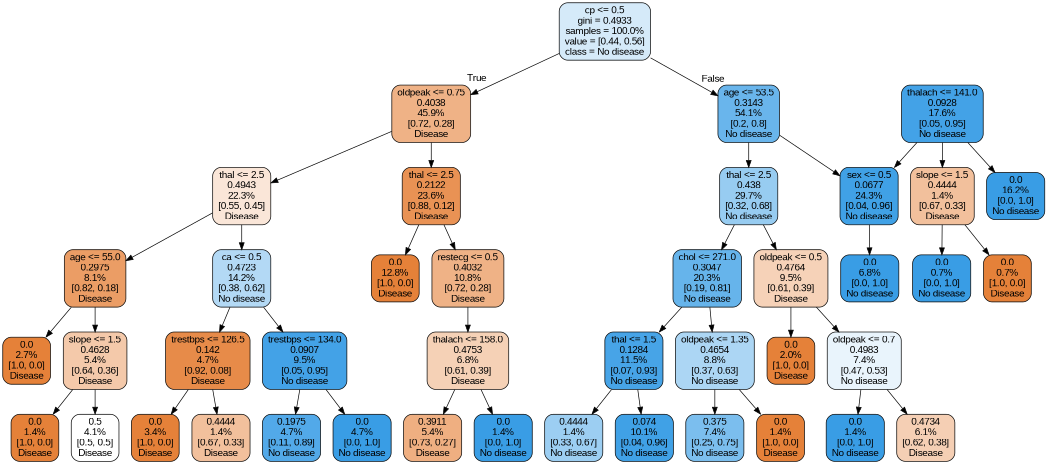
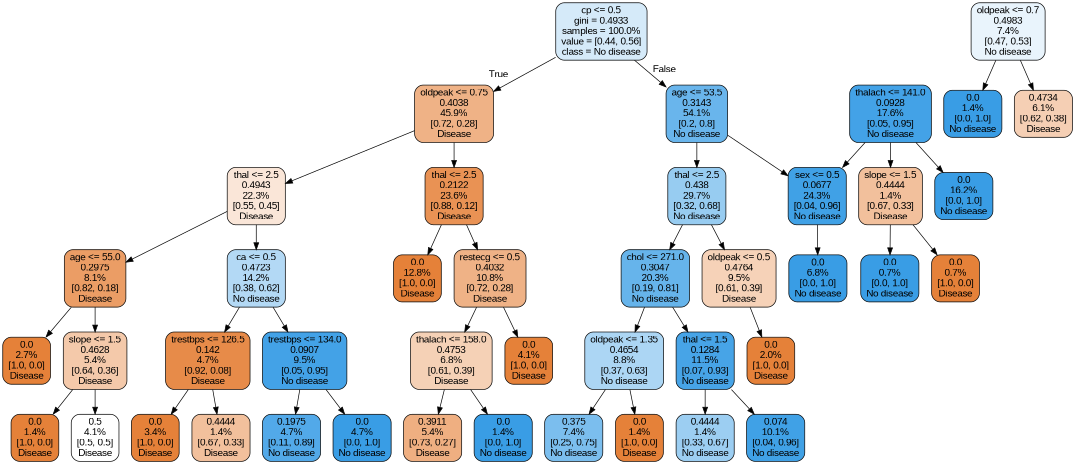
edge "oldpeak <= 0.5 0.4764 9.5% [0.61, 0.39] Disease" -> "oldpeak <= 0.7 0.4983 7.4% [0.47, 0.53] No disease": removed
node "0.0 4.1% [1.0, 0.0] Disease": added
